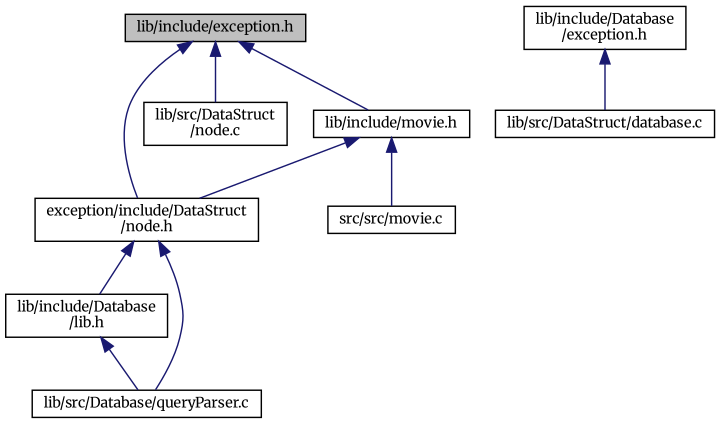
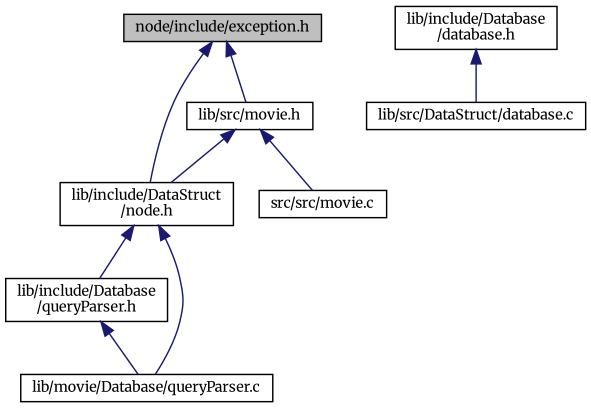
node "lib/include/exception.h": label "lib/include/exception.h" -> "node/include/exception.h"
node "lib/include/Database /exception.h": label "lib/include/Database /exception.h" -> "lib/include/Database /database.h"
node "lib/src/DataStruct /node.c": removed
node "lib/include/movie.h": label "lib/include/movie.h" -> "lib/src/movie.h"
node "exception/include/DataStruct /node.h": label "exception/include/DataStruct /node.h" -> "lib/include/DataStruct /node.h"
node "lib/include/Database /lib.h": label "lib/include/Database /lib.h" -> "lib/include/Database /queryParser.h"
node "lib/src/Database/queryParser.c": label "lib/src/Database/queryParser.c" -> "lib/movie/Database/queryParser.c"
